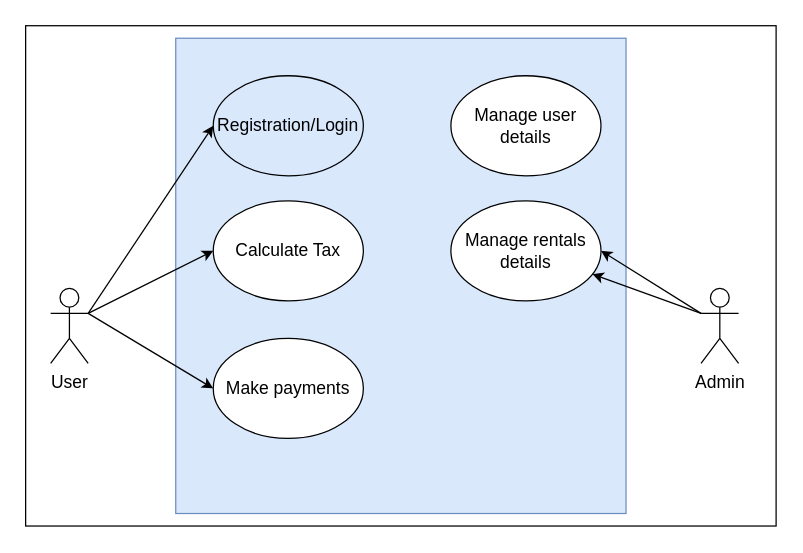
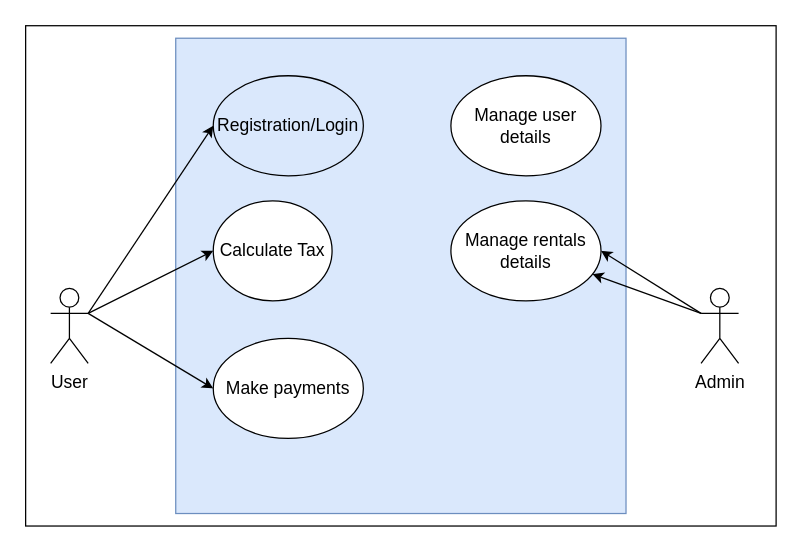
node "Calculate Tax": size 150x100 -> 119x100
